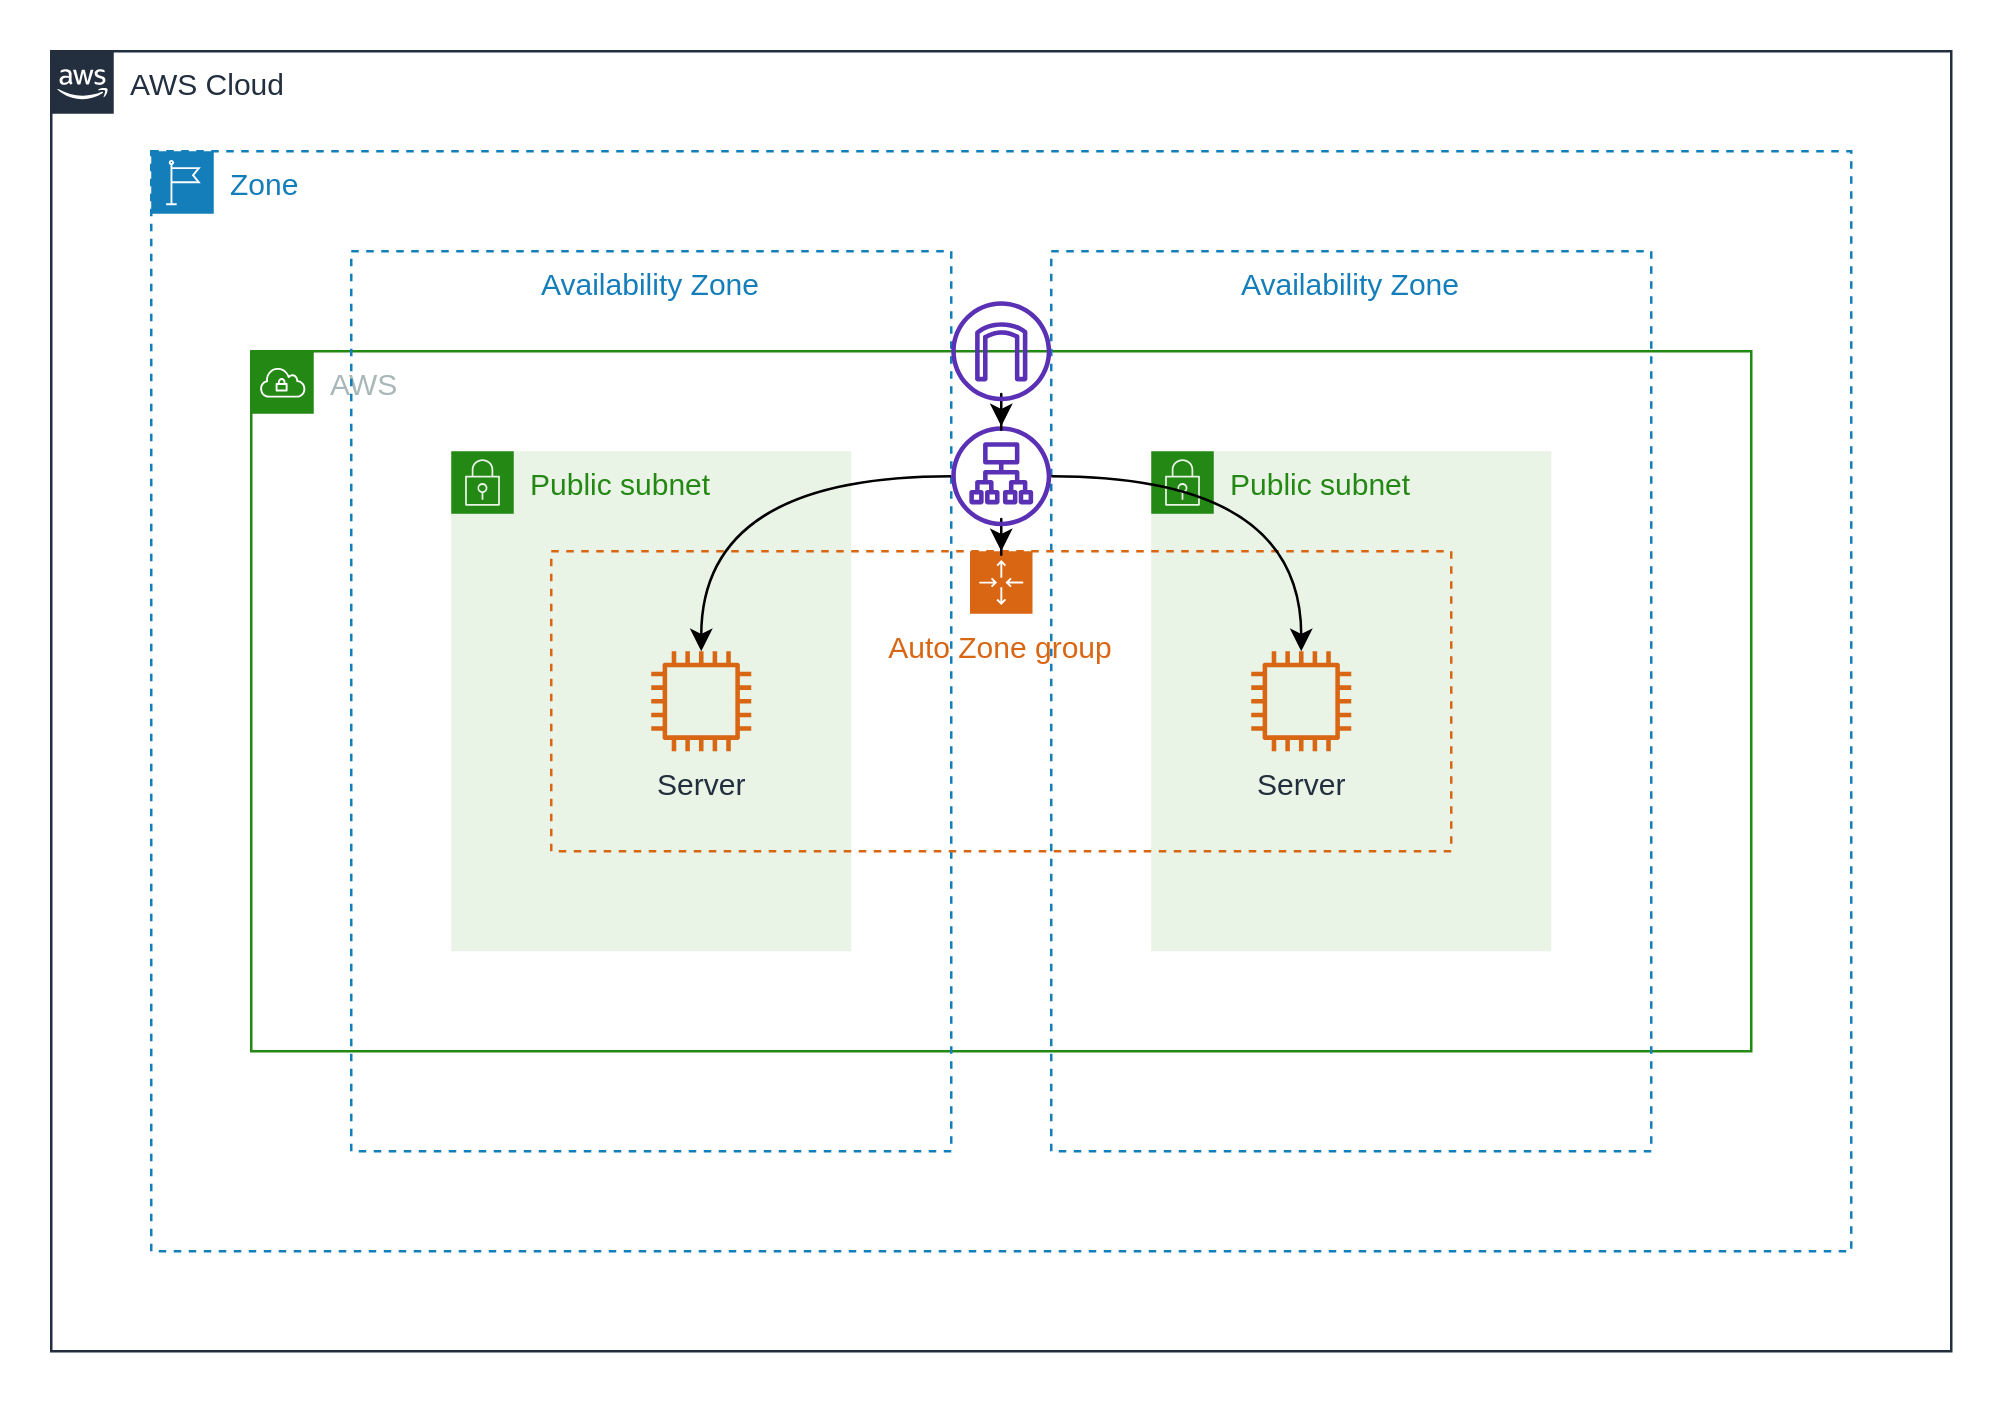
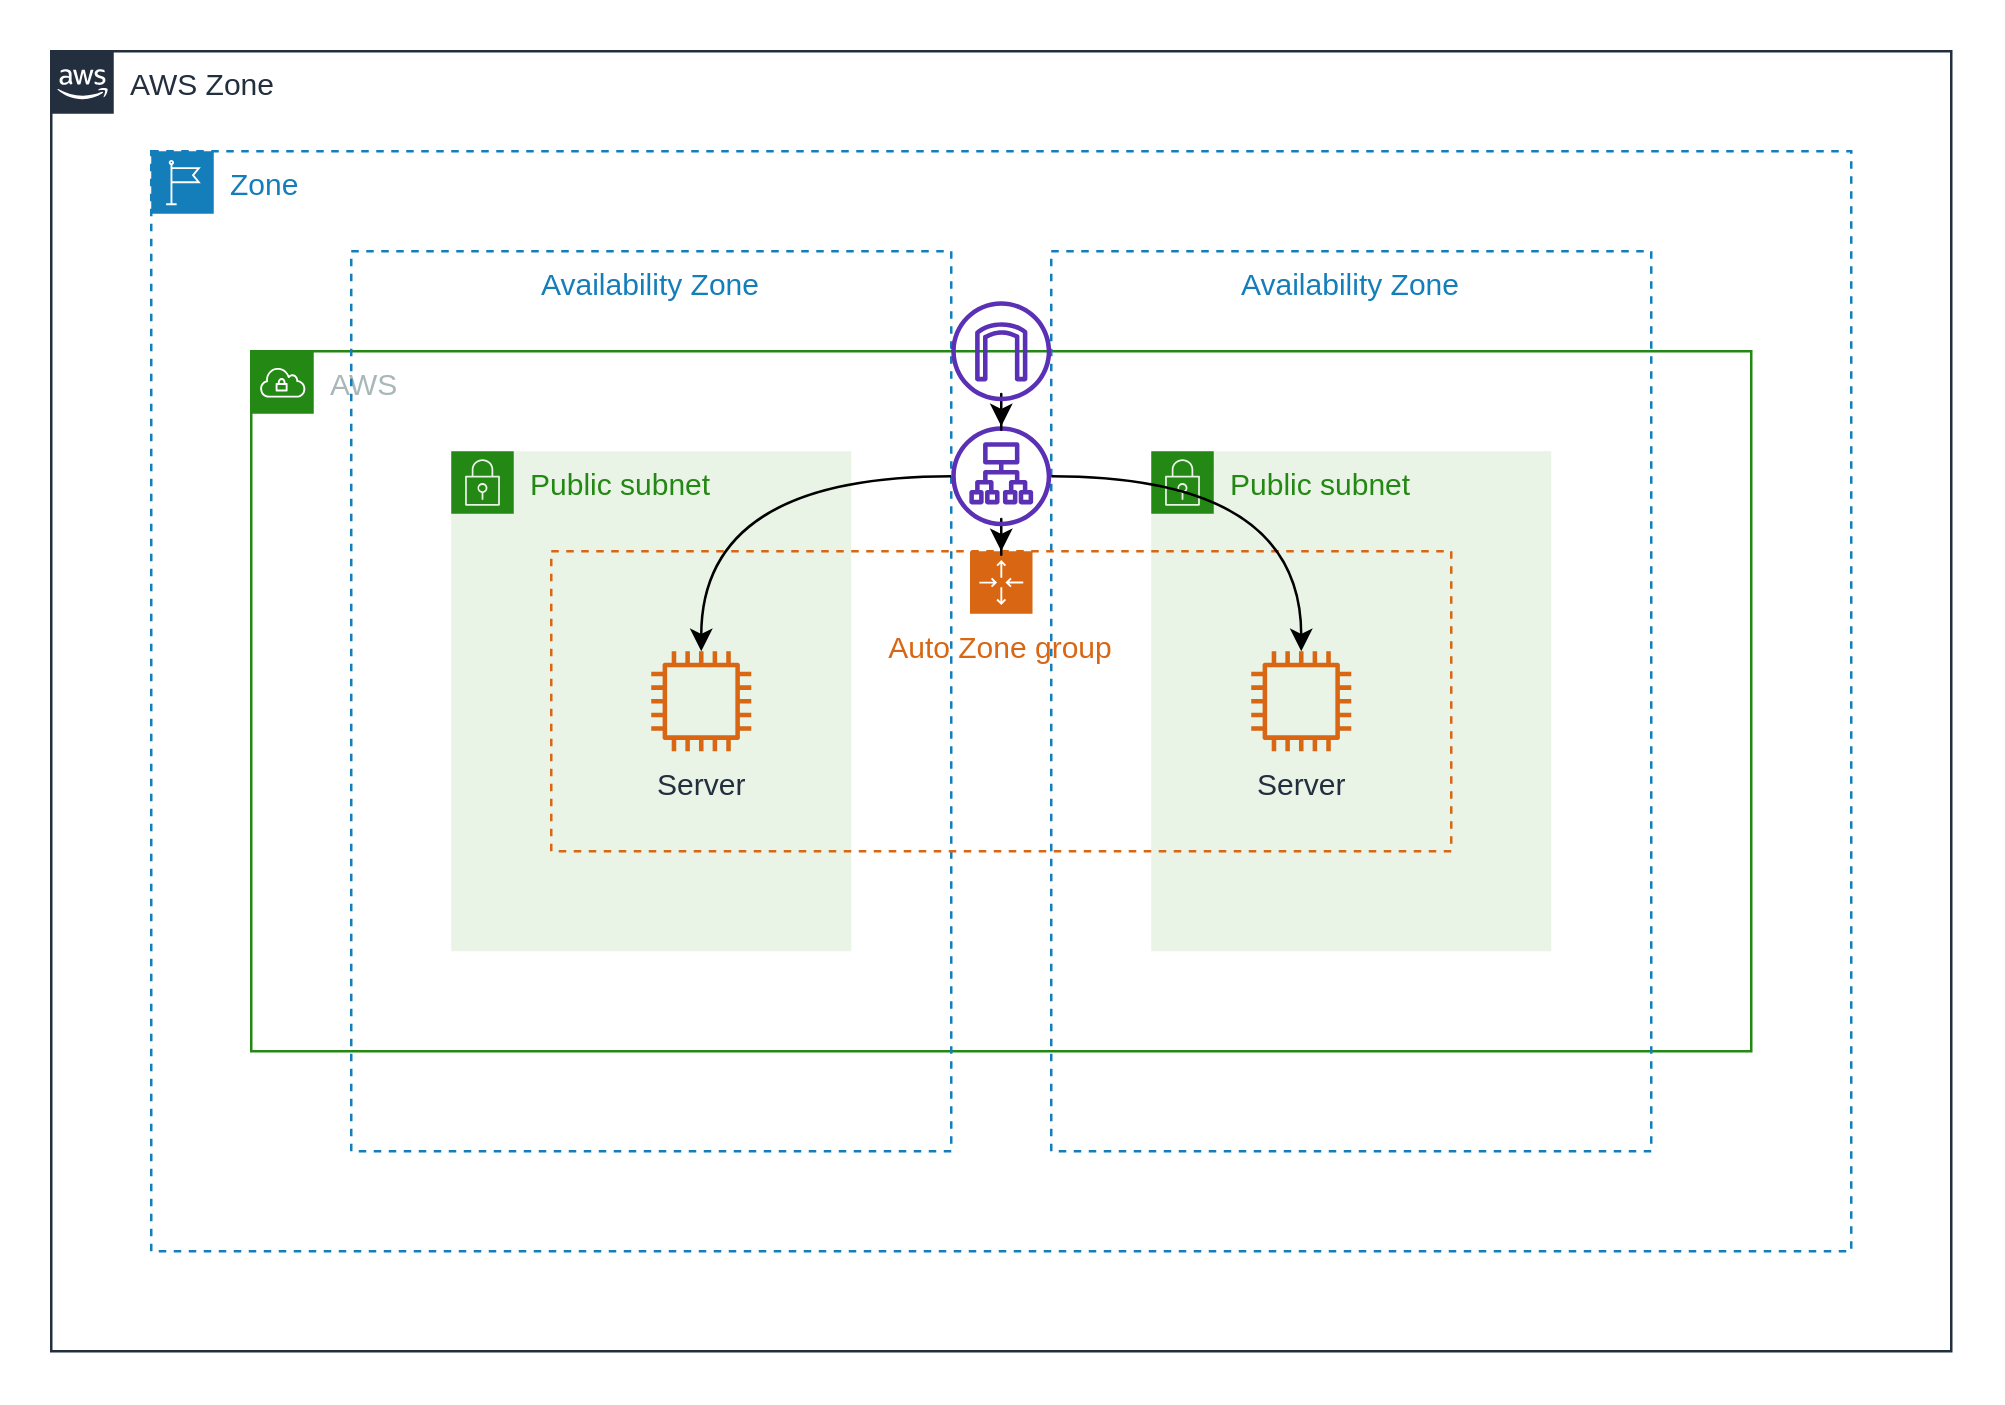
node "AWS Cloud": label "AWS Cloud" -> "AWS Zone"
